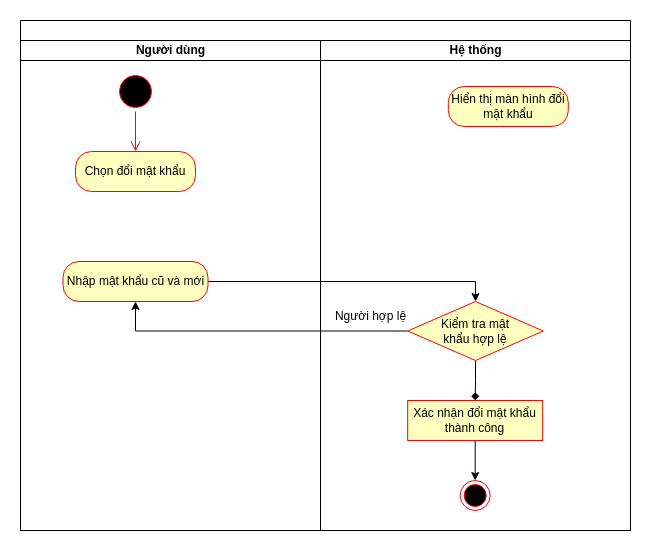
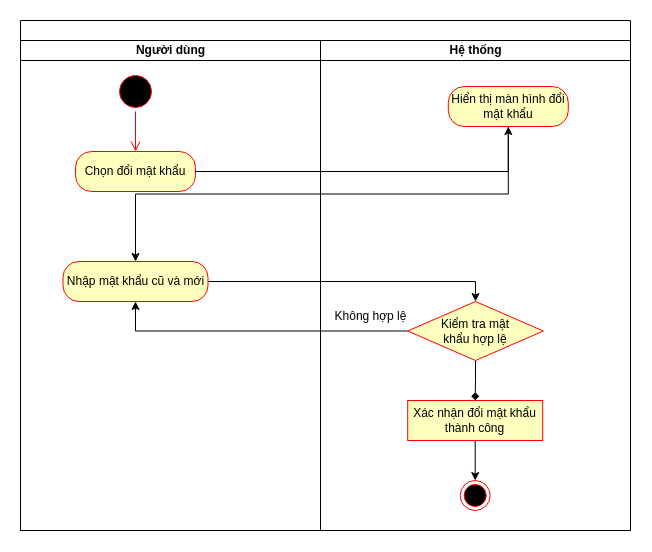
edge "Chọn đổi mật khẩu" -> "Hiển thị màn hình đổi mật khẩu": added
edge "Hiển thị màn hình đổi mật khẩu" -> "Nhập mật khẩu cũ và mới": added
node "Người hợp lệ": label "Người hợp lệ" -> "Không hợp lệ"
